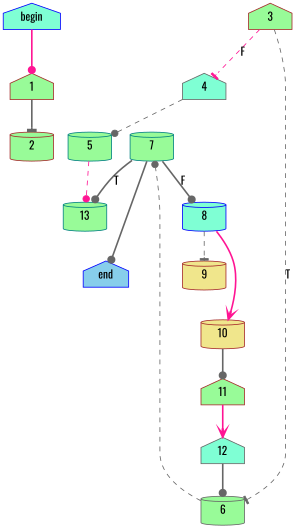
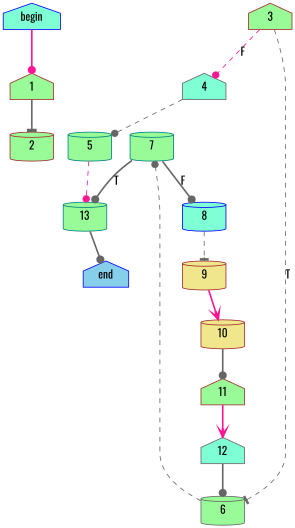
edge "3" -> "4": arrowhead tee -> dot
edge "7" -> "end": now "13" -> "end"
edge "8" -> "10": now "9" -> "10"
